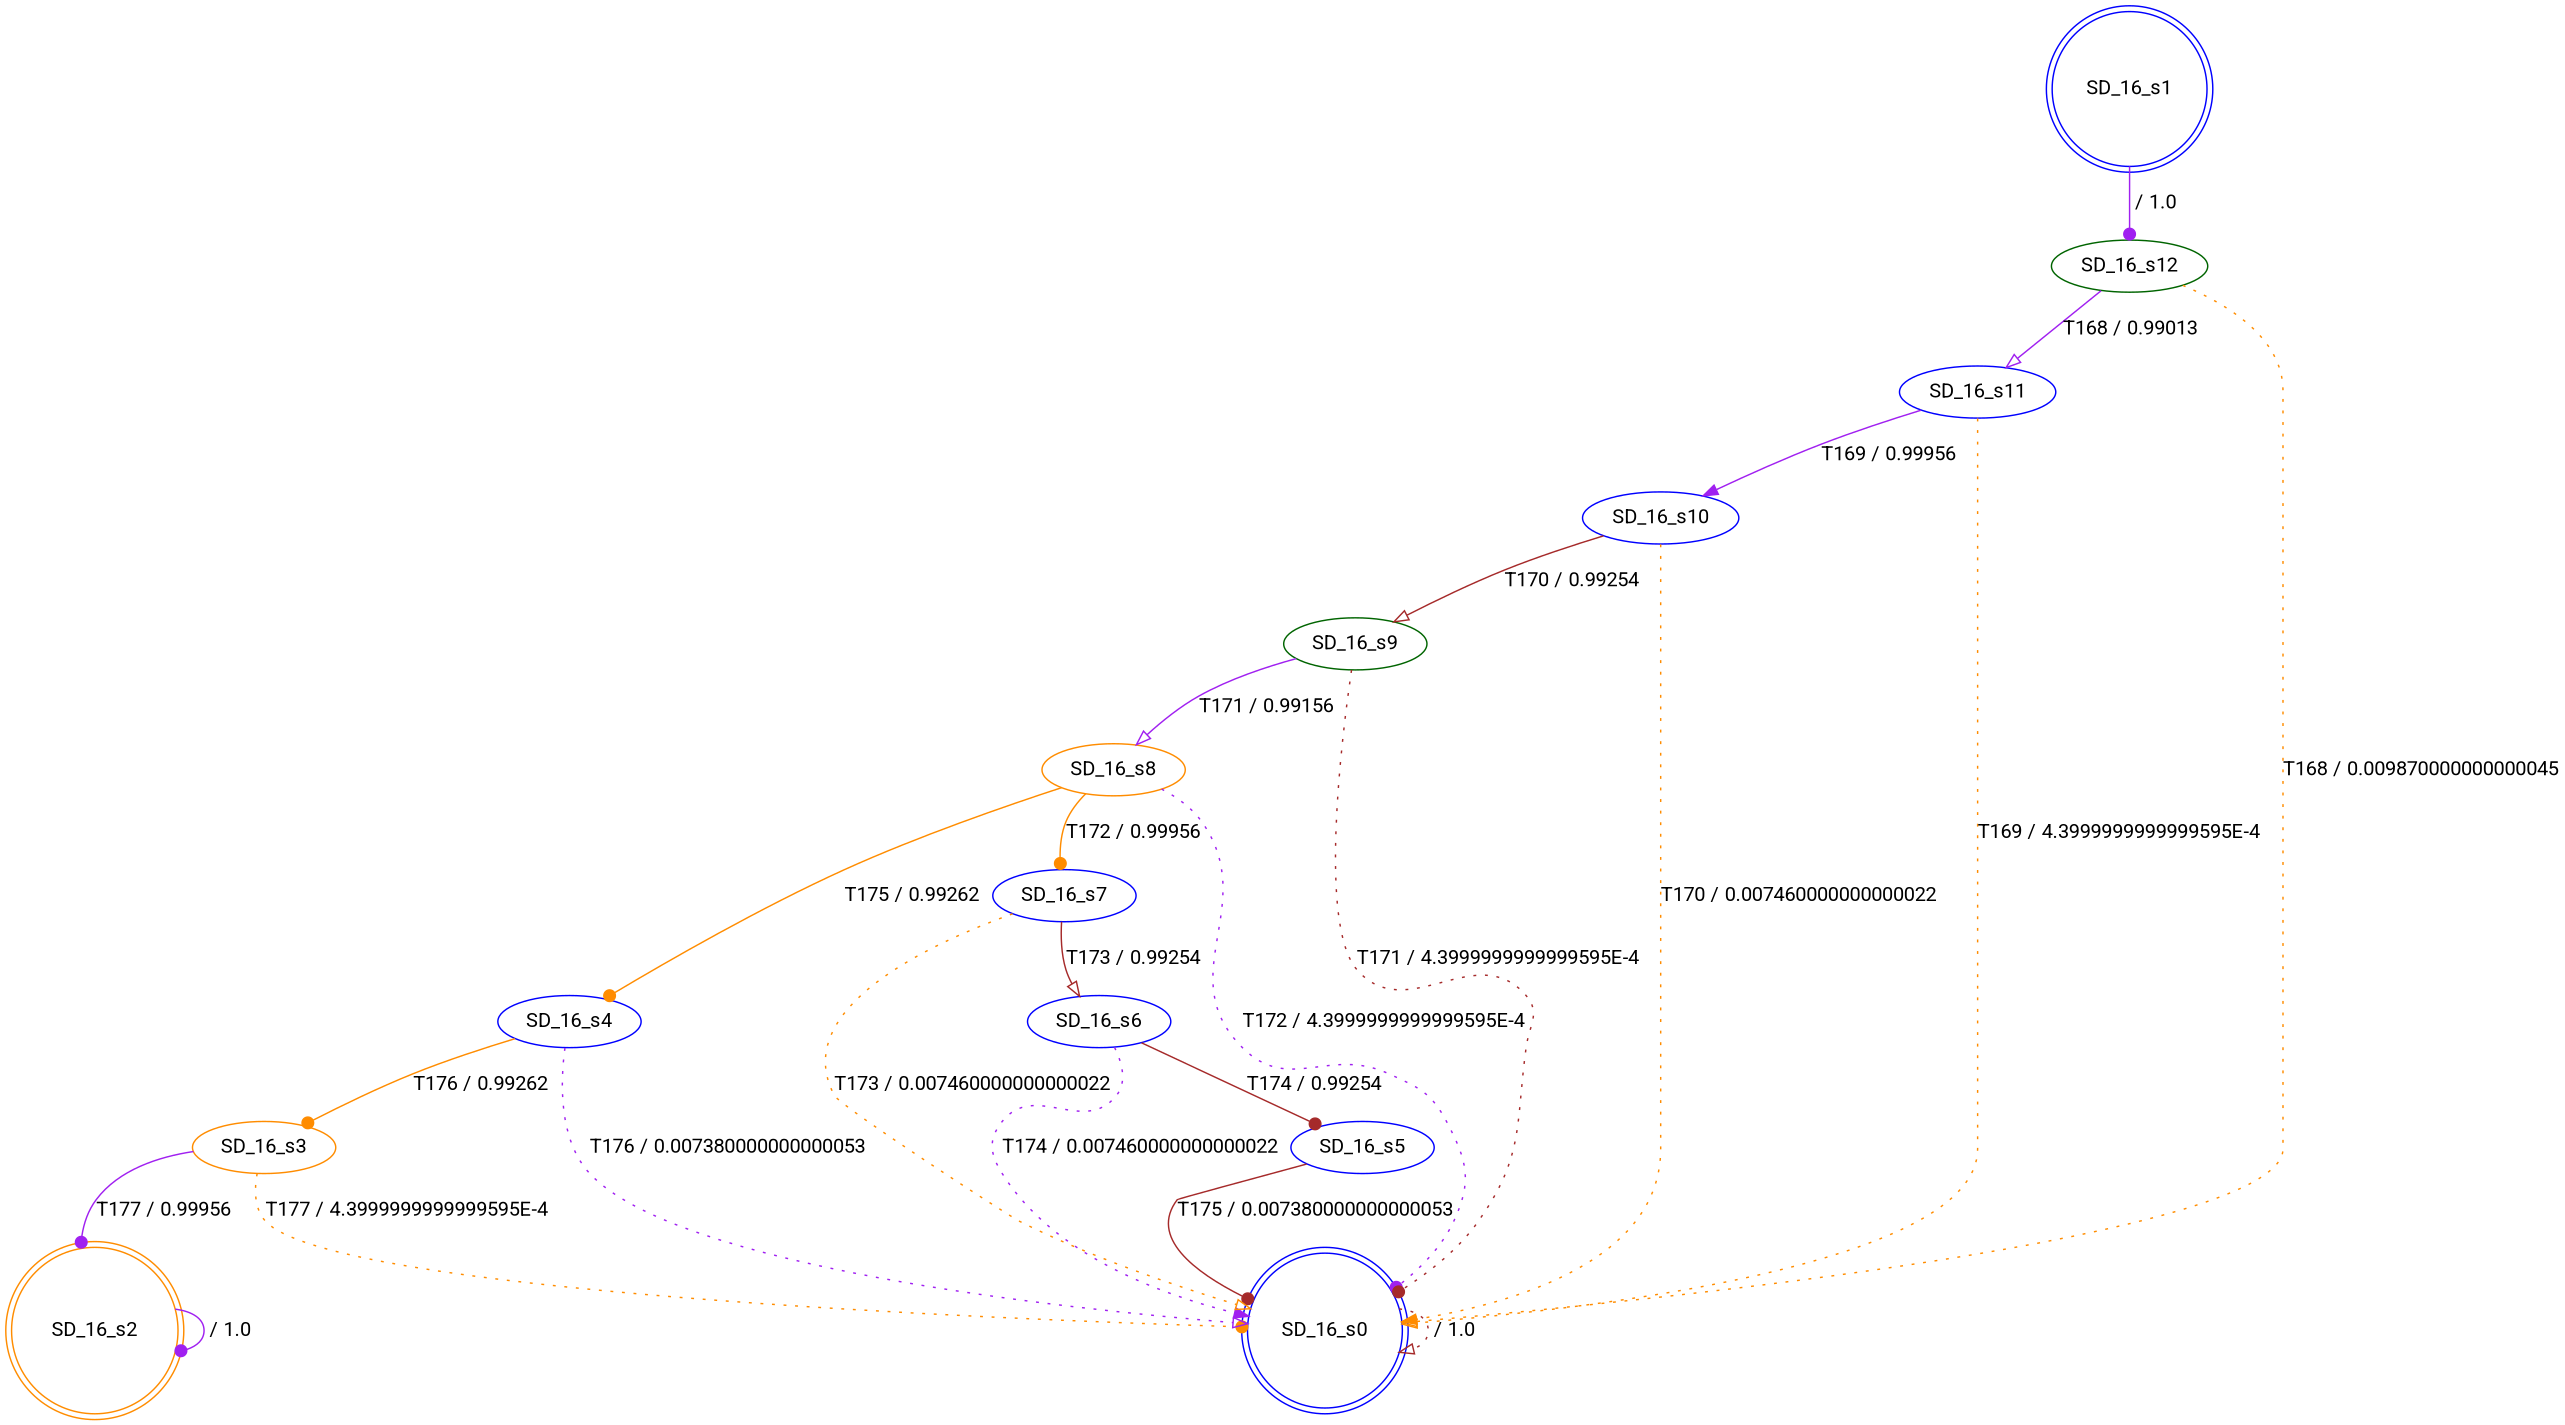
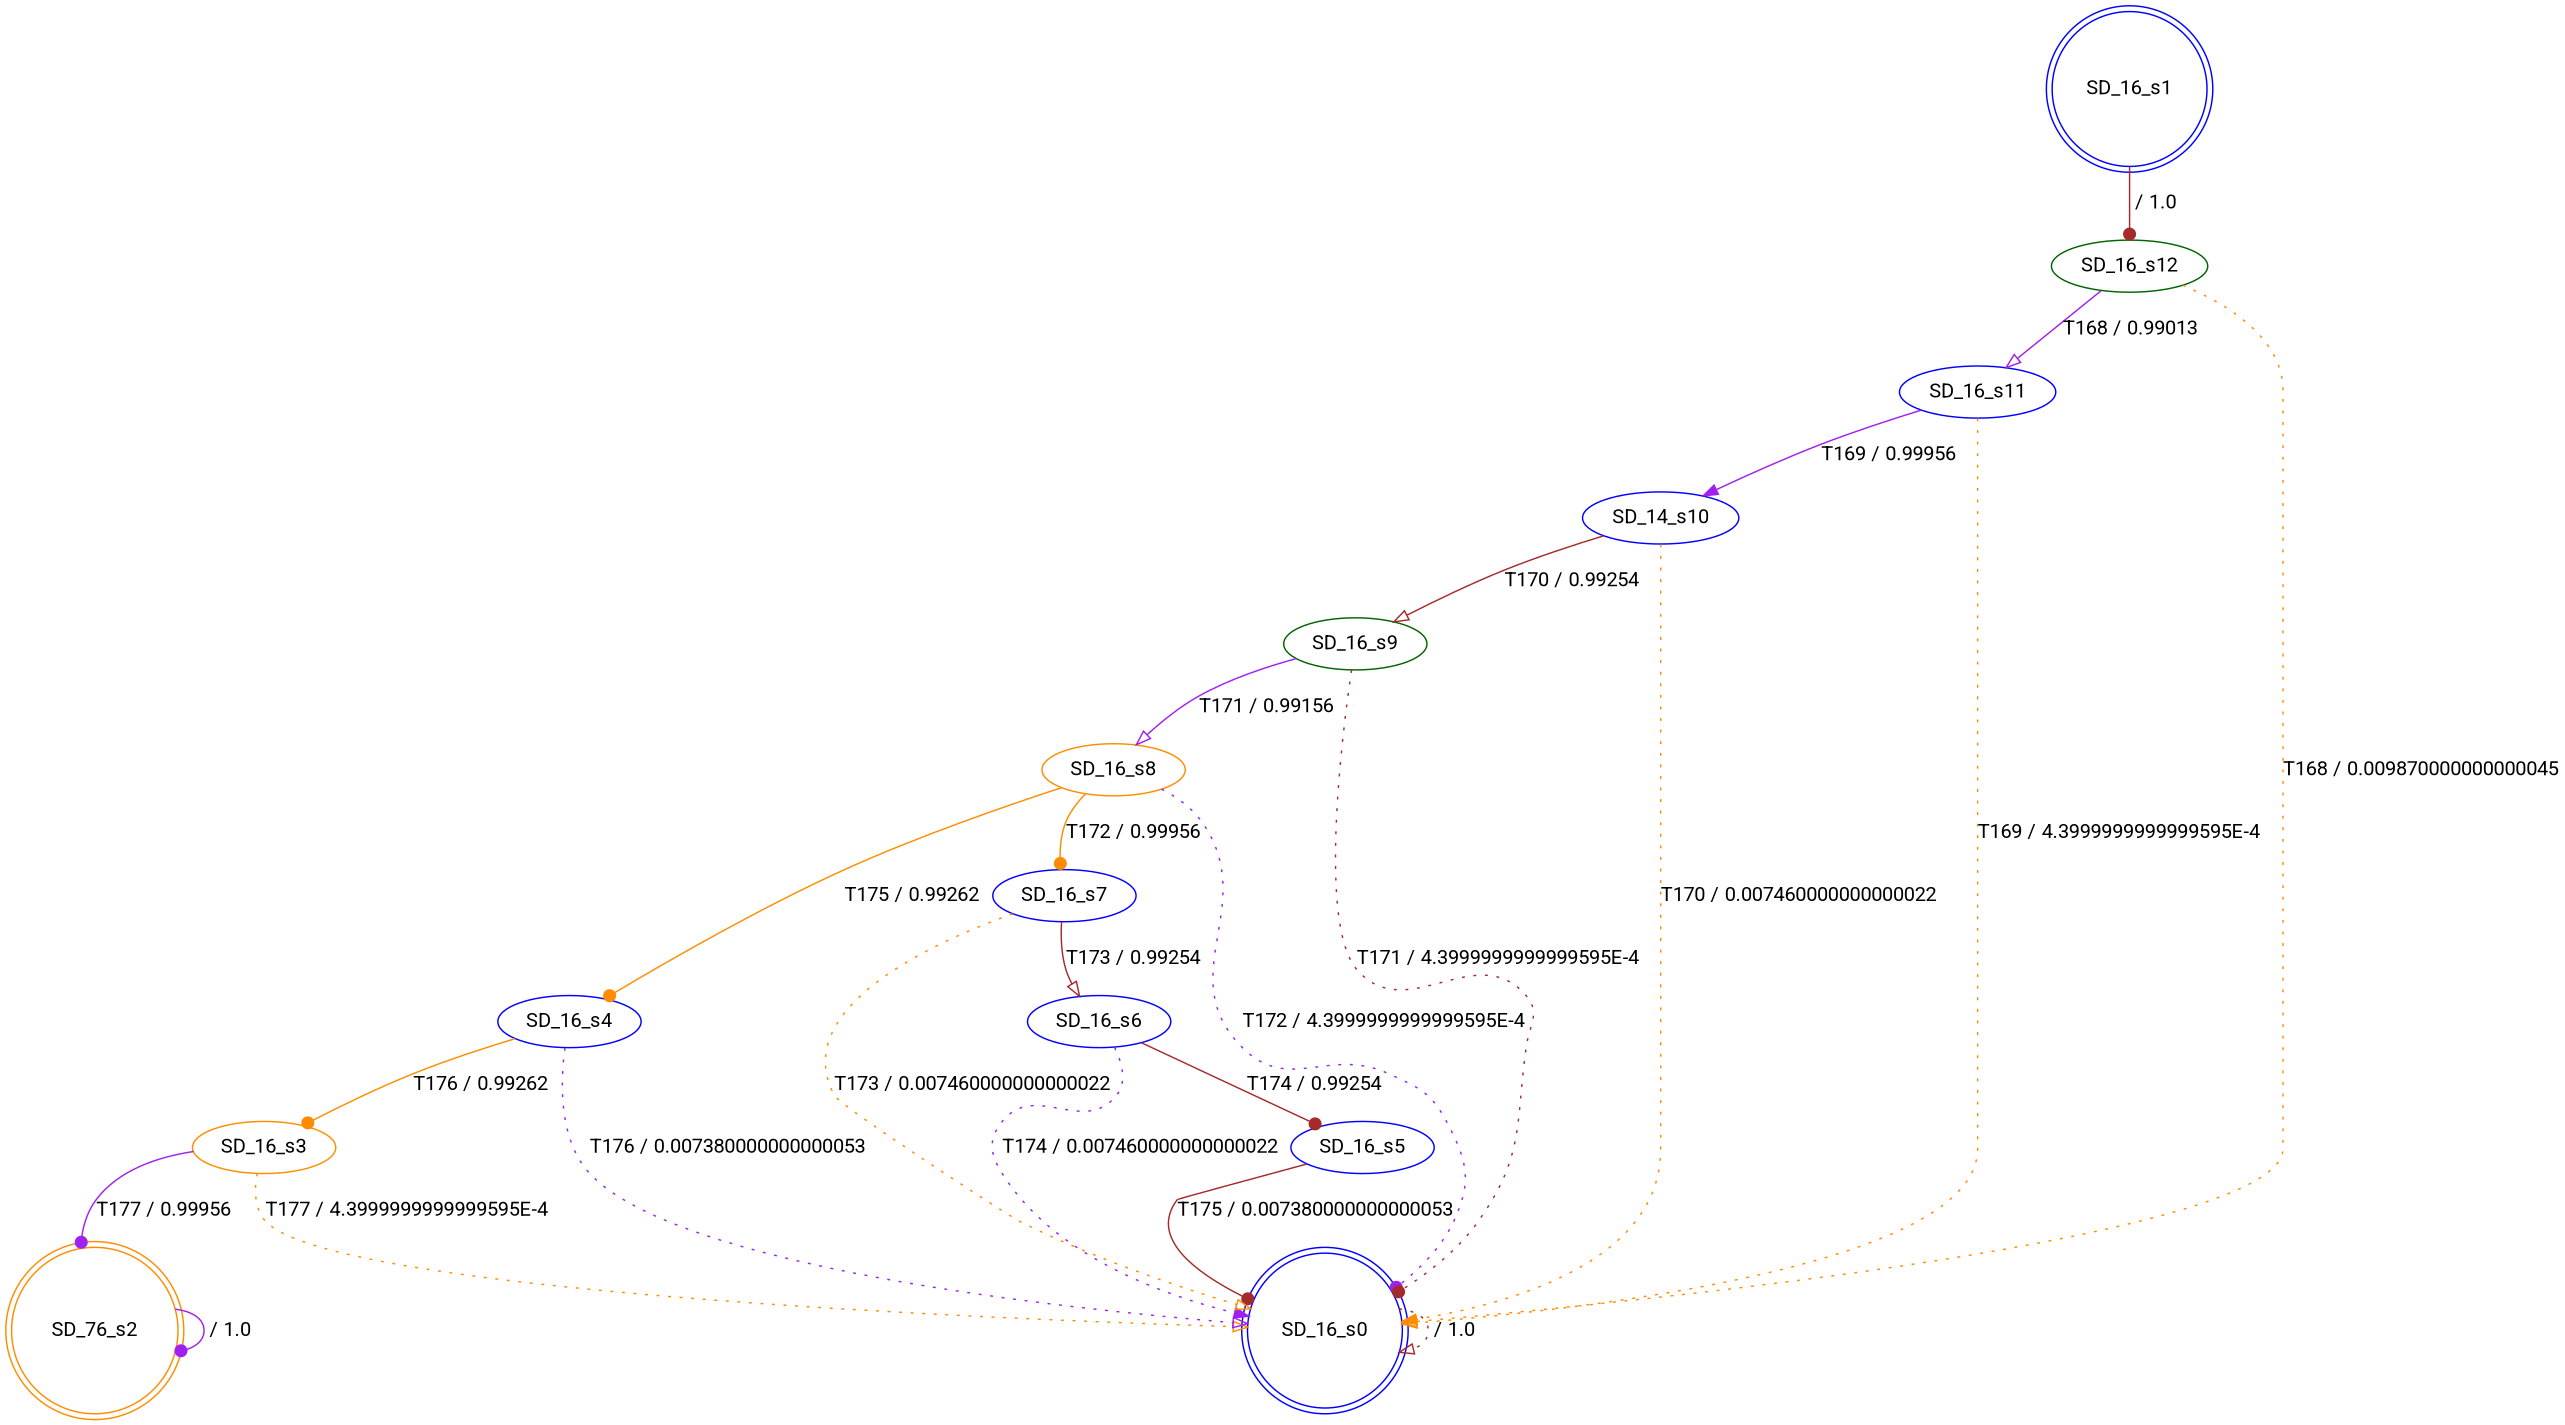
edge "SD_16_s1" -> "SD_16_s12": color purple -> brown
node "SD_16_s10": label "SD_16_s10" -> "SD_14_s10"
edge "SD_16_s3" -> "SD_16_s0": arrowhead dot -> onormal
node "SD_16_s2": label "SD_16_s2" -> "SD_76_s2"
